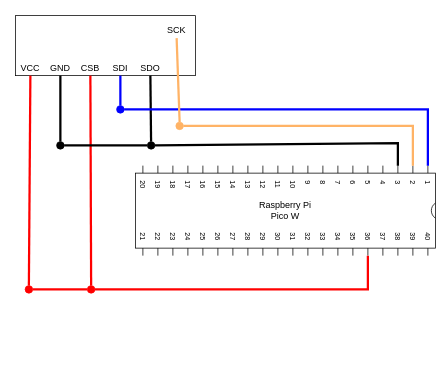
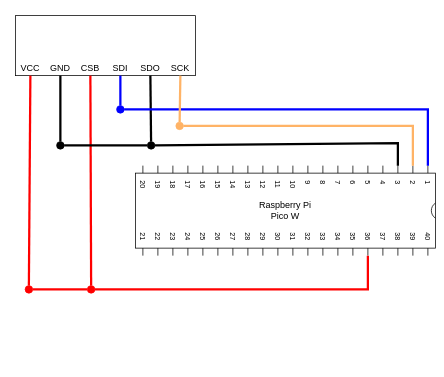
node "SCK": moved (177, 30) -> (180, 68)
